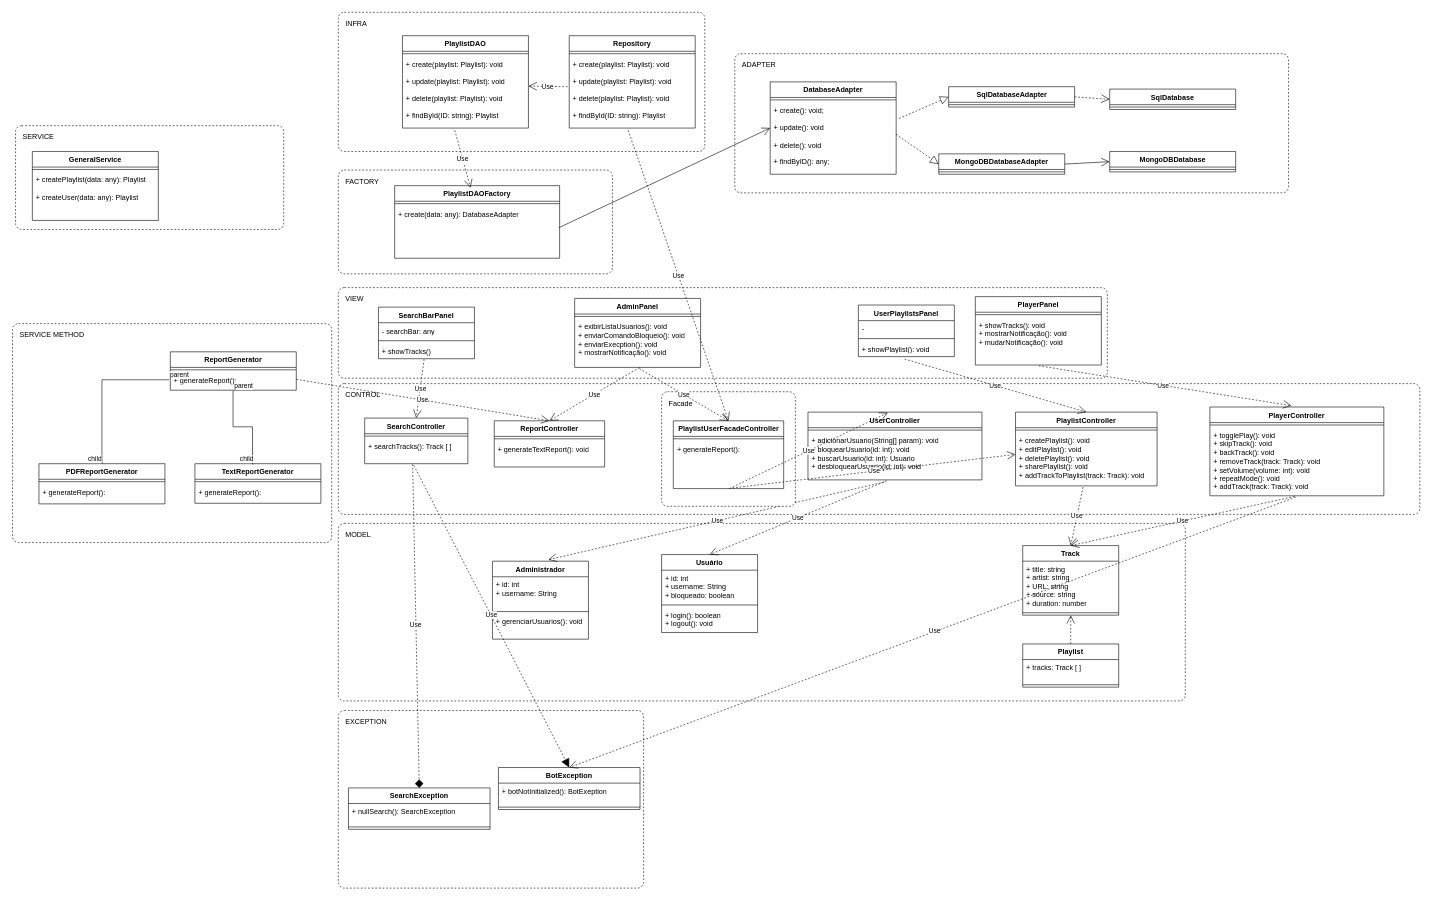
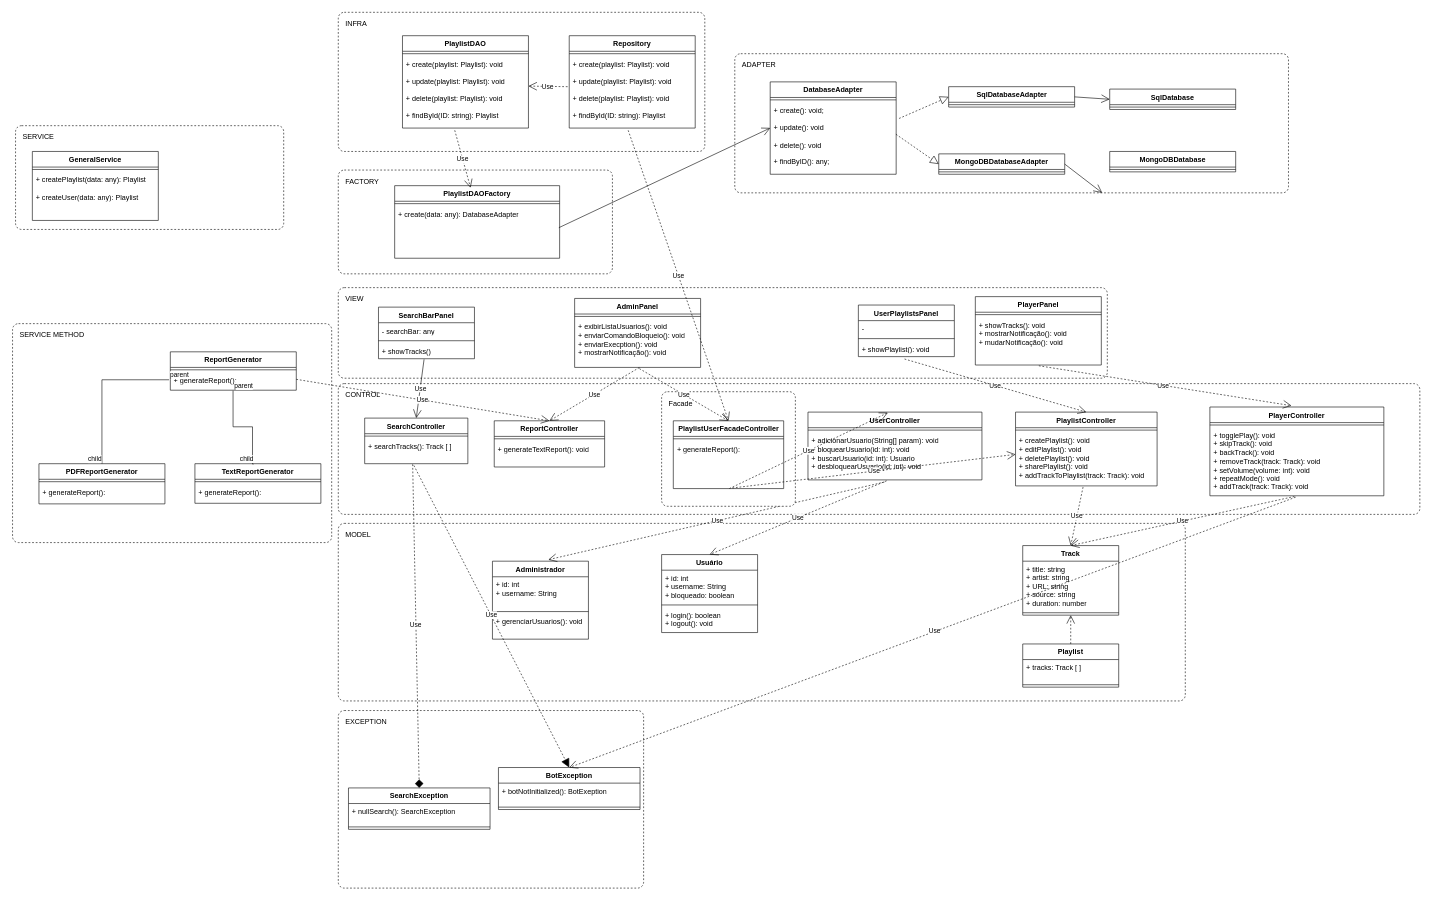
edge "SqlDatabaseAdapter" -> "SqlDatabase": style dashed -> solid
edge "MongoDBDatabaseAdapter" -> "MongoDBDatabase": now "MongoDBDatabaseAdapter" -> "ADAPTER"
edge "+ showTracks()" -> "SearchController": style dashed -> solid
